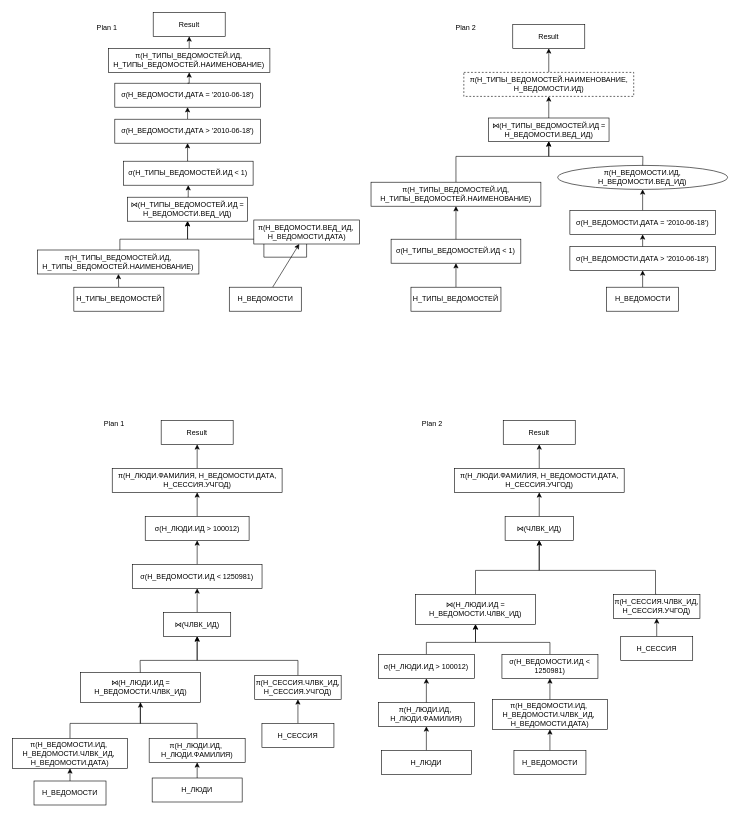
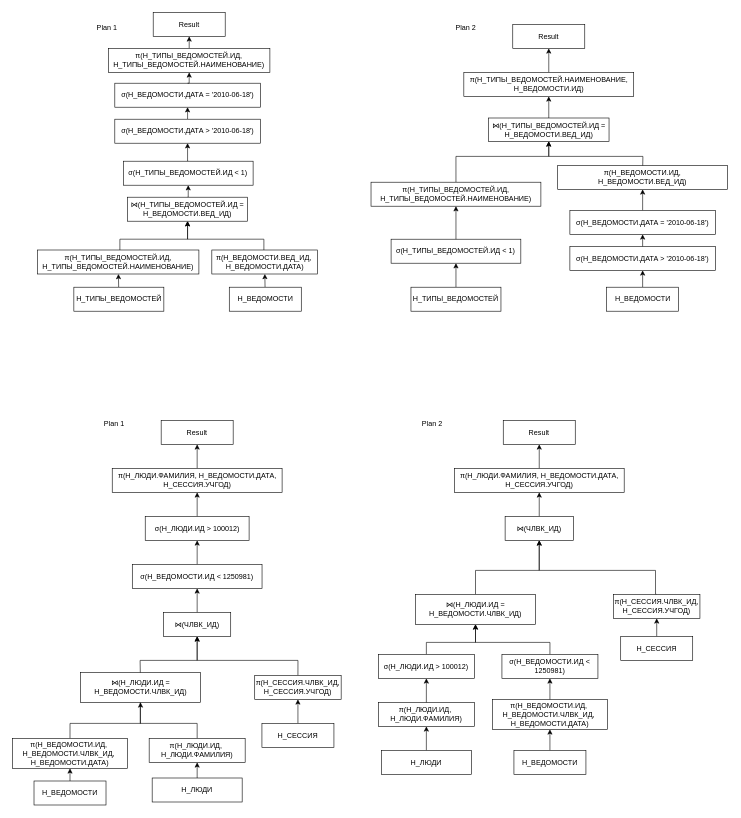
node "π(Н_ТИПЫ_ВЕДОМОСТЕЙ.НАИМЕНОВАНИЕ, Н_ВЕДОМОСТИ.ИД)": style dashed -> solid
node "π(Н_ВЕДОМОСТИ.ИД, Н_ВЕДОМОСТИ.ВЕД_ИД)": shape ellipse -> rectangle
node "π(Н_ВЕДОМОСТИ.ВЕД_ИД, Н_ВЕДОМОСТИ.ДАТА)": moved (307, 232) -> (265, 262)
